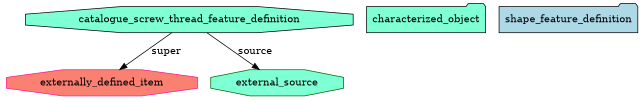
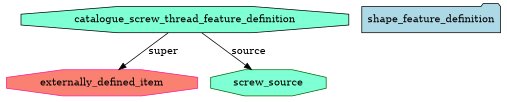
node "characterized_object": removed
node "external_source": label "external_source" -> "screw_source"
